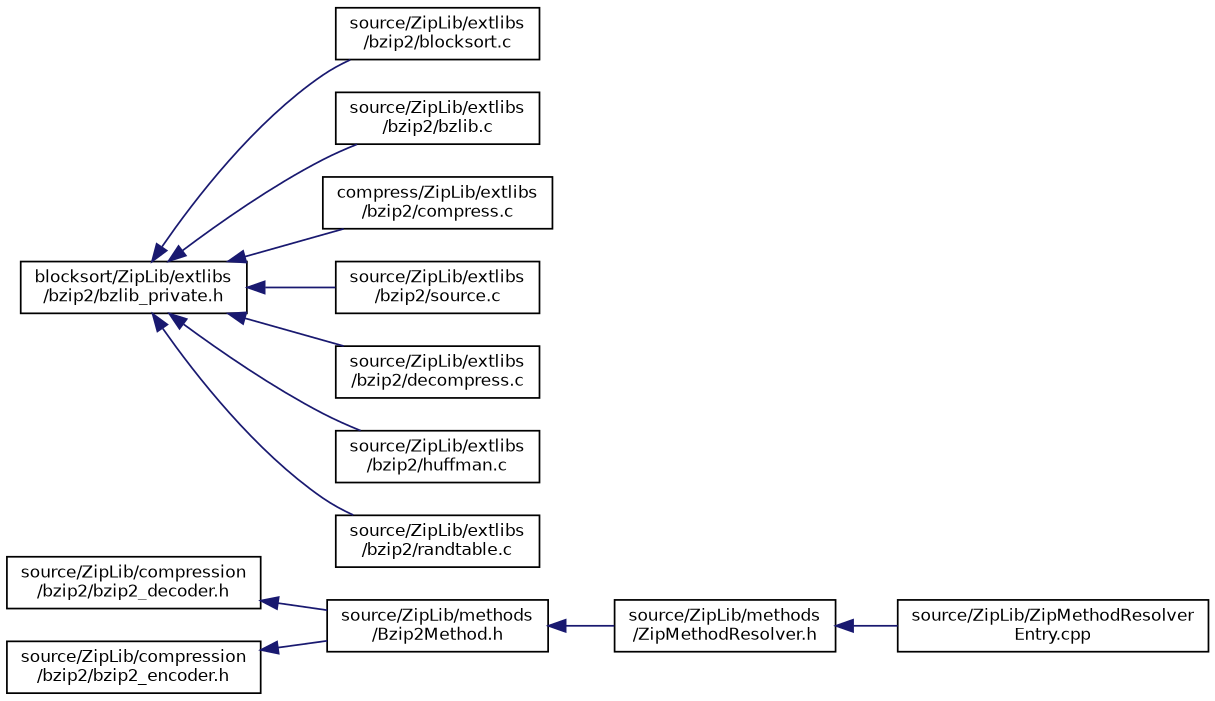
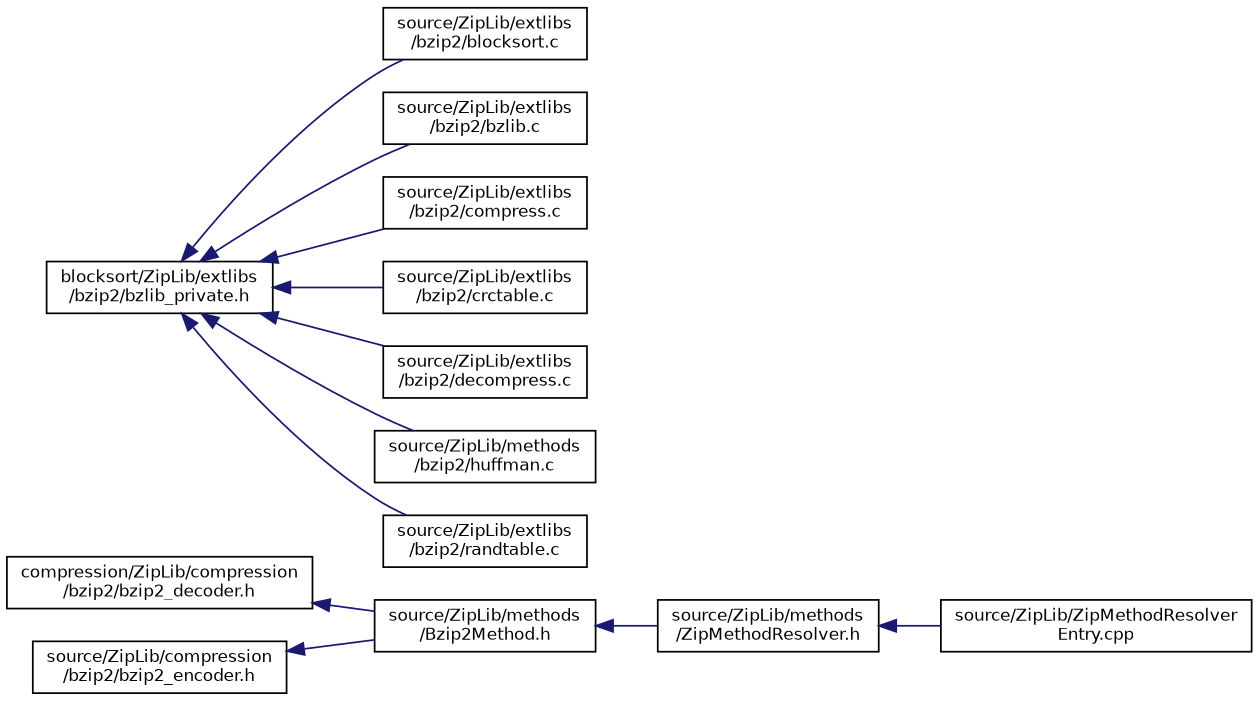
node "compress/ZipLib/extlibs /bzip2/compress.c": label "compress/ZipLib/extlibs /bzip2/compress.c" -> "source/ZipLib/extlibs /bzip2/compress.c"
node "source/ZipLib/extlibs /bzip2/source.c": label "source/ZipLib/extlibs /bzip2/source.c" -> "source/ZipLib/extlibs /bzip2/crctable.c"
node "source/ZipLib/extlibs /bzip2/huffman.c": label "source/ZipLib/extlibs /bzip2/huffman.c" -> "source/ZipLib/methods /bzip2/huffman.c"
node "source/ZipLib/compression /bzip2/bzip2_decoder.h": label "source/ZipLib/compression /bzip2/bzip2_decoder.h" -> "compression/ZipLib/compression /bzip2/bzip2_decoder.h"
